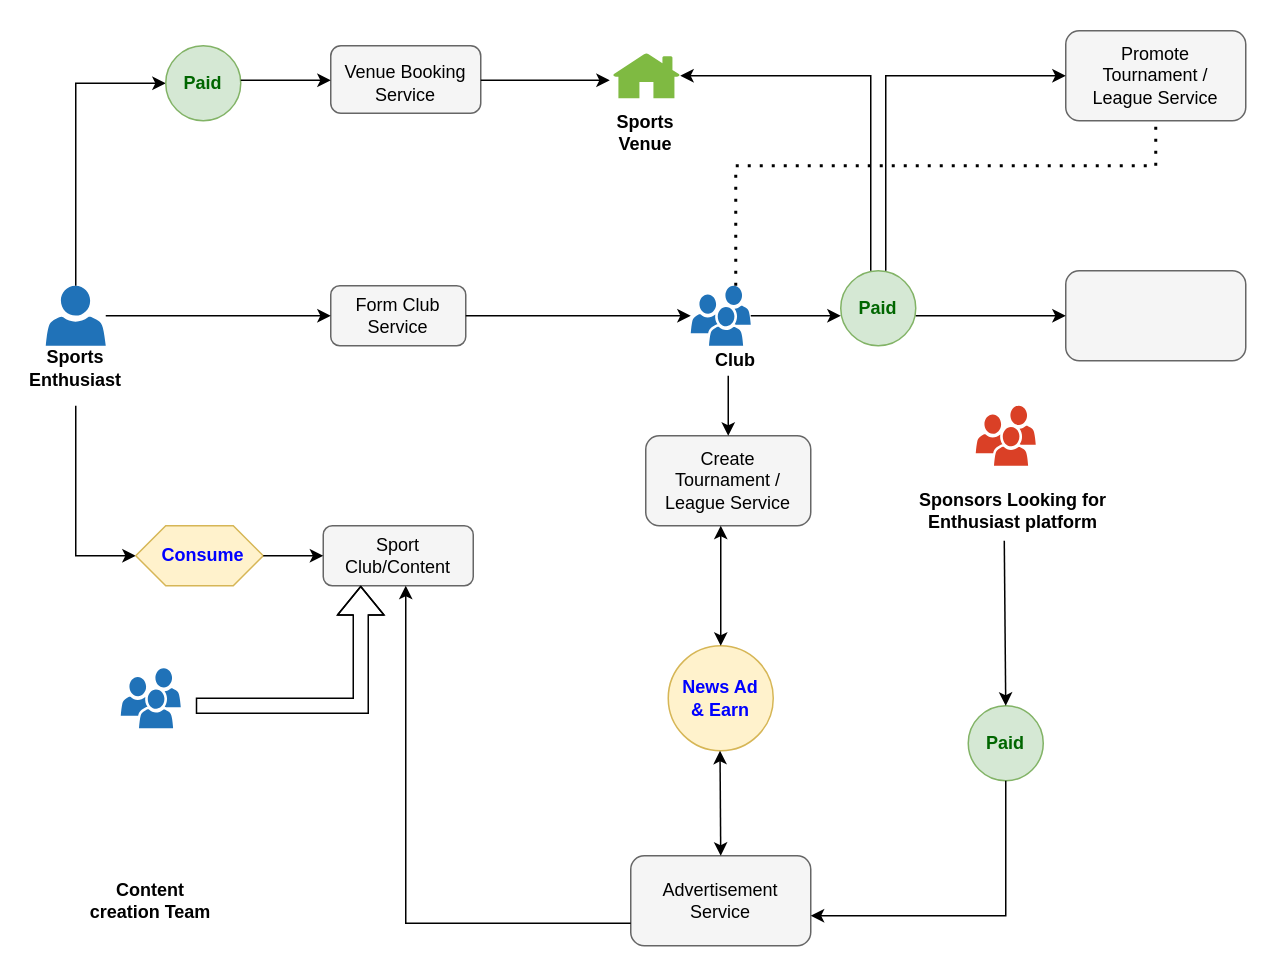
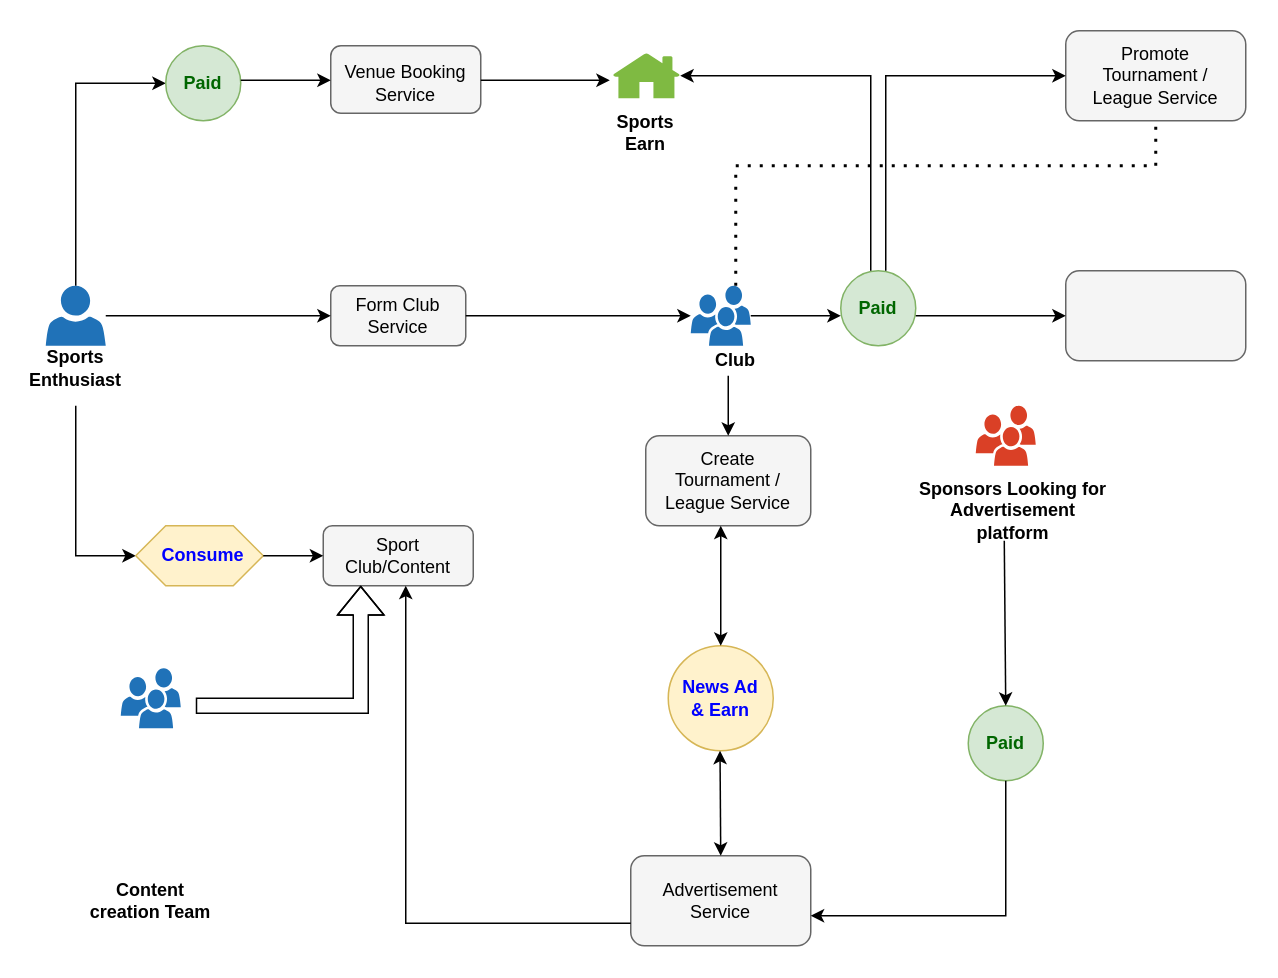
node "Sports Venue": label "Sports Venue" -> "Sports Earn"
node "Sponsors Looking for Enthusiast platform": label "Sponsors Looking for Enthusiast platform" -> "Sponsors Looking for Advertisement platform"
